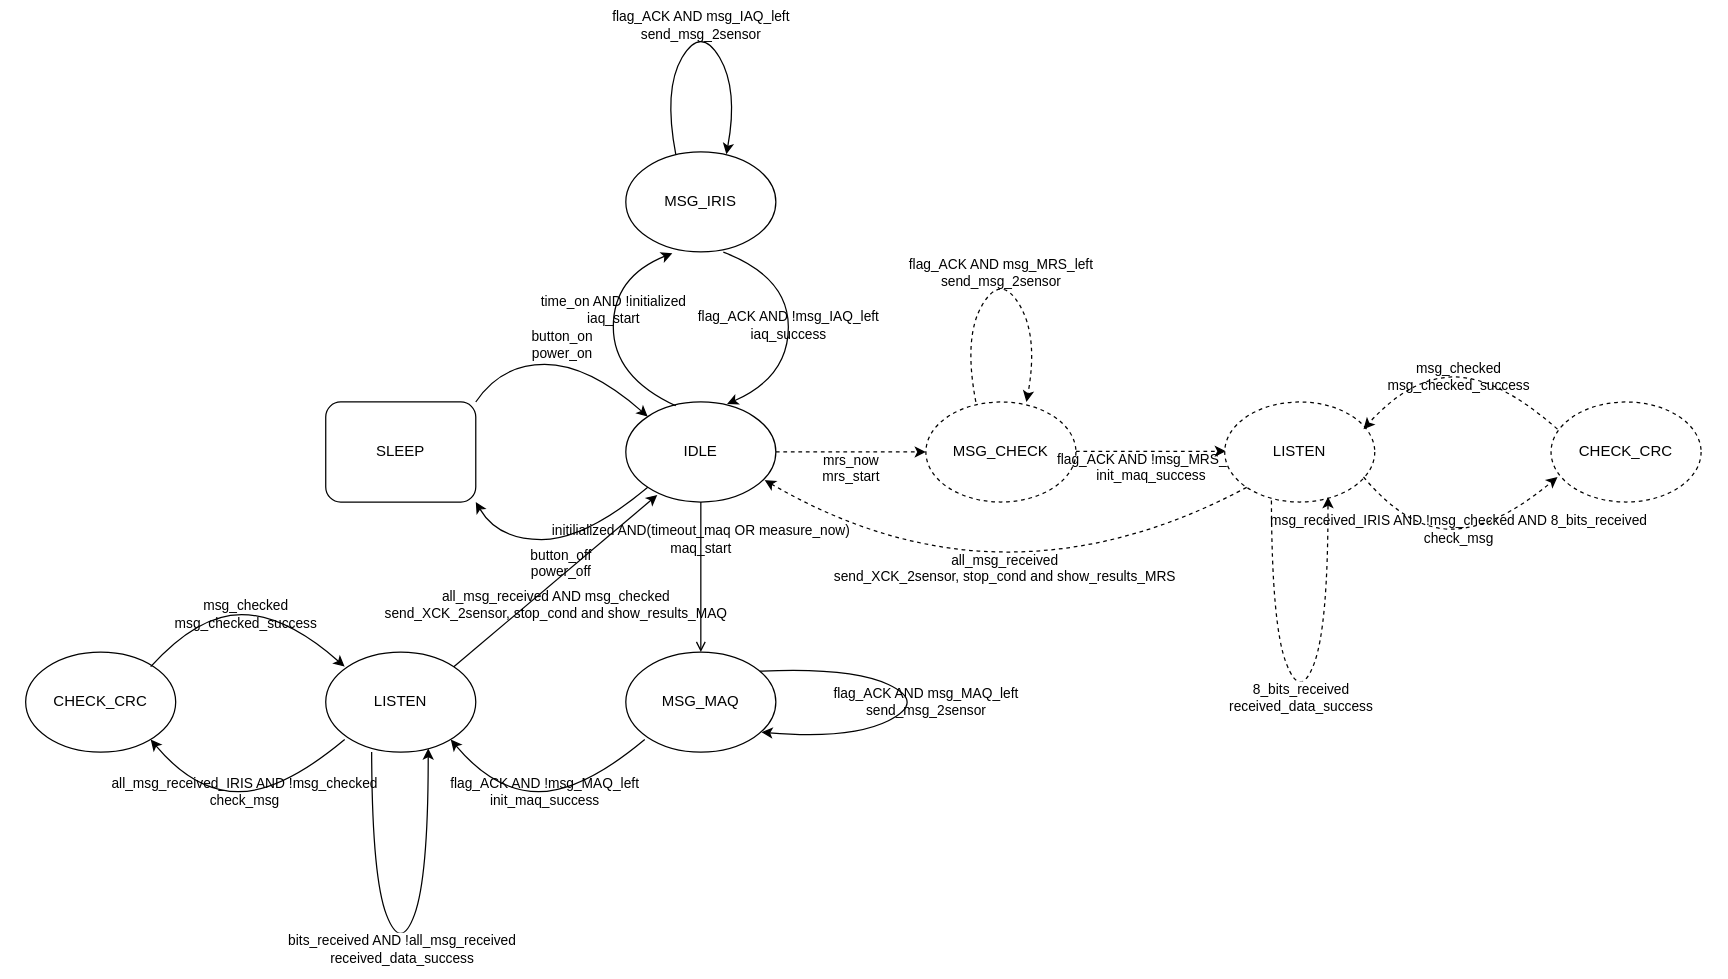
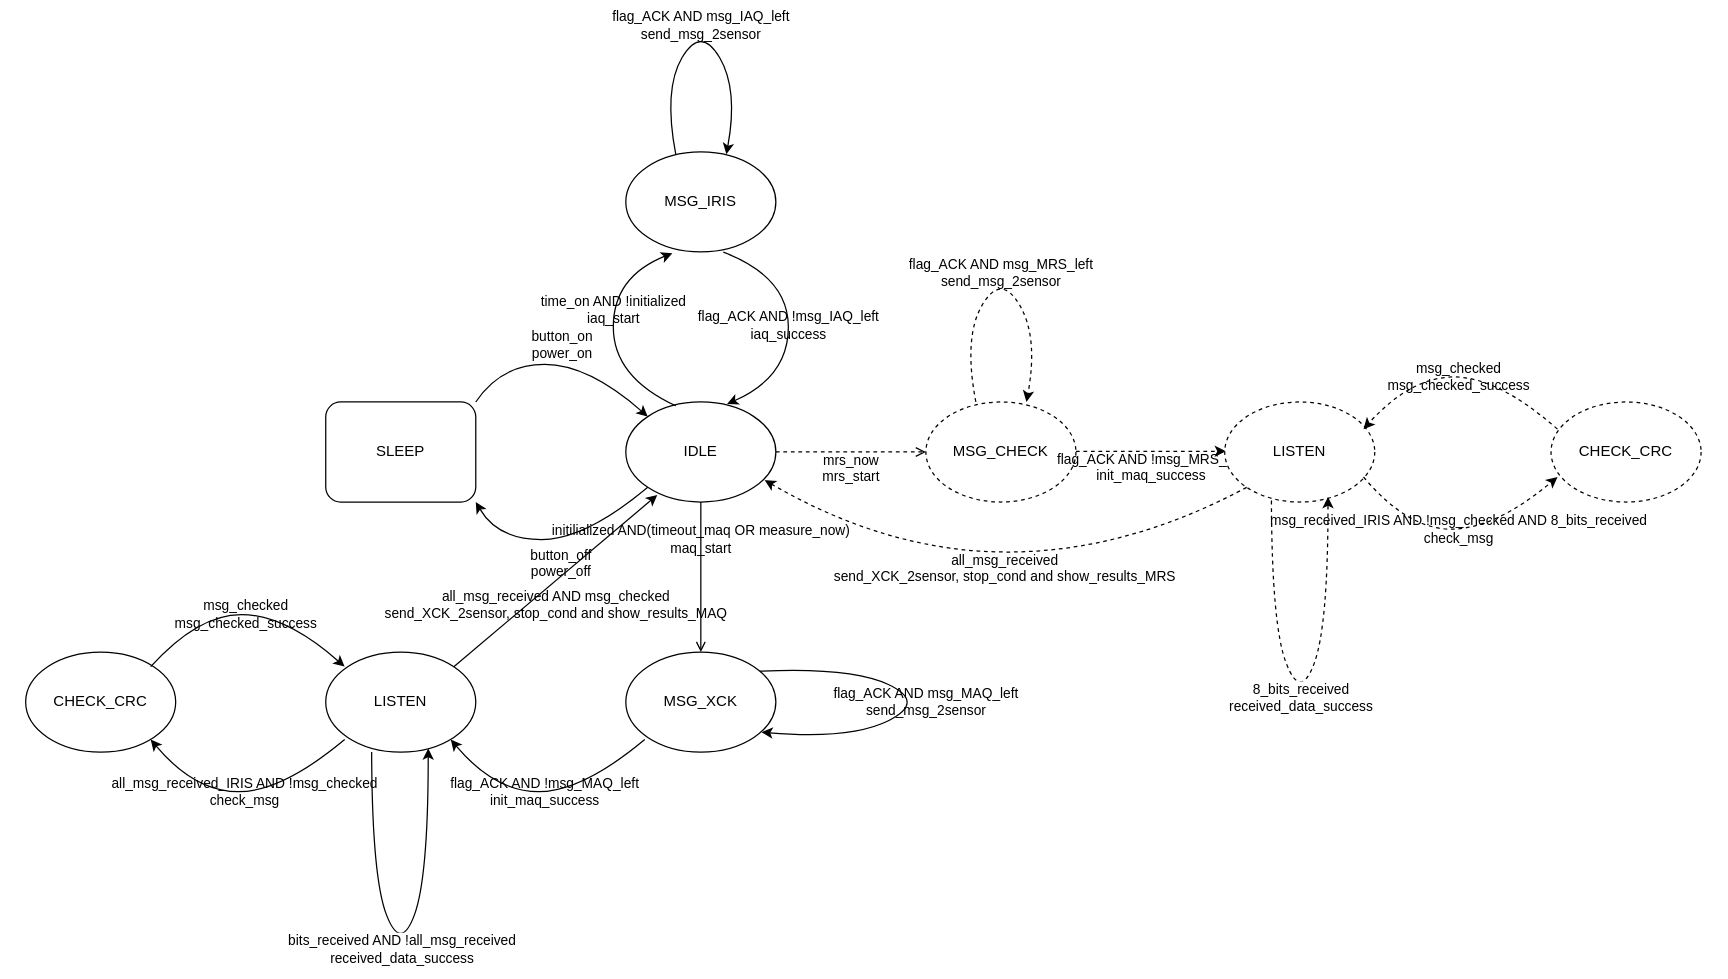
edge "IDLE" -> "MSG_CHECK": arrowhead classic -> open
node "MSG_MAQ": label "MSG_MAQ" -> "MSG_XCK"
